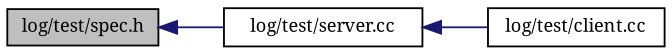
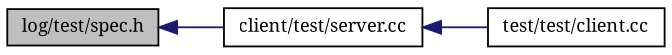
node "log/test/server.cc": label "log/test/server.cc" -> "client/test/server.cc"
node "log/test/client.cc": label "log/test/client.cc" -> "test/test/client.cc"
